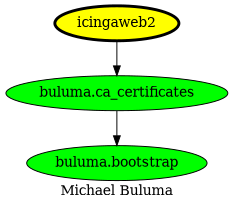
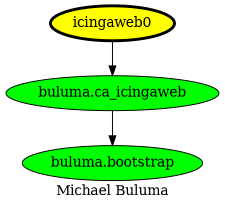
node "icingaweb2": label "icingaweb2" -> "icingaweb0"
node "buluma.ca_certificates": label "buluma.ca_certificates" -> "buluma.ca_icingaweb"
